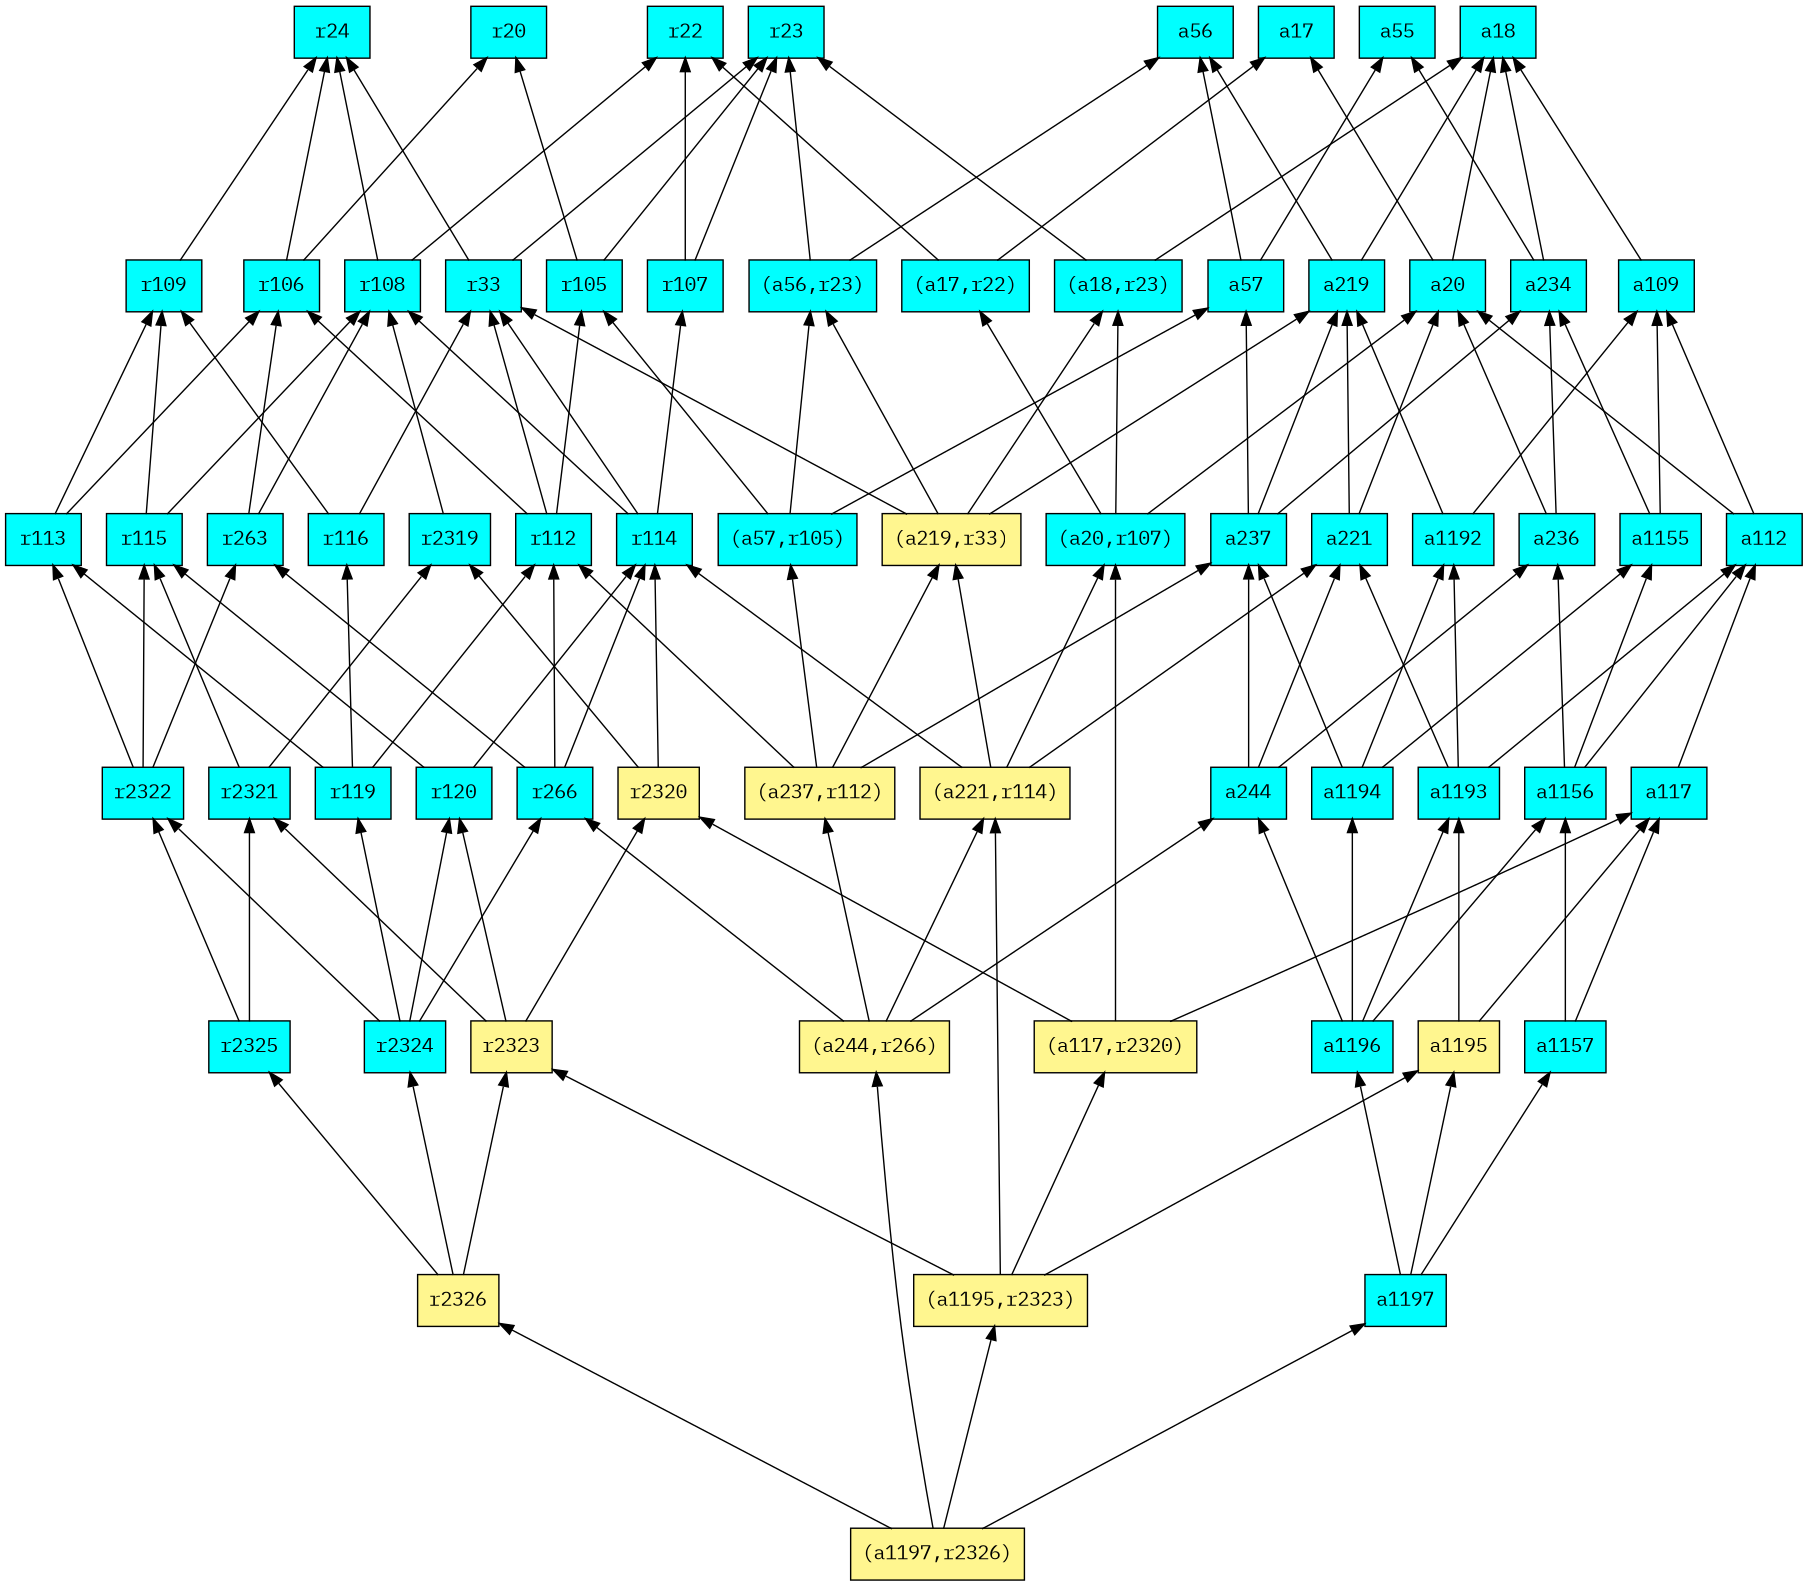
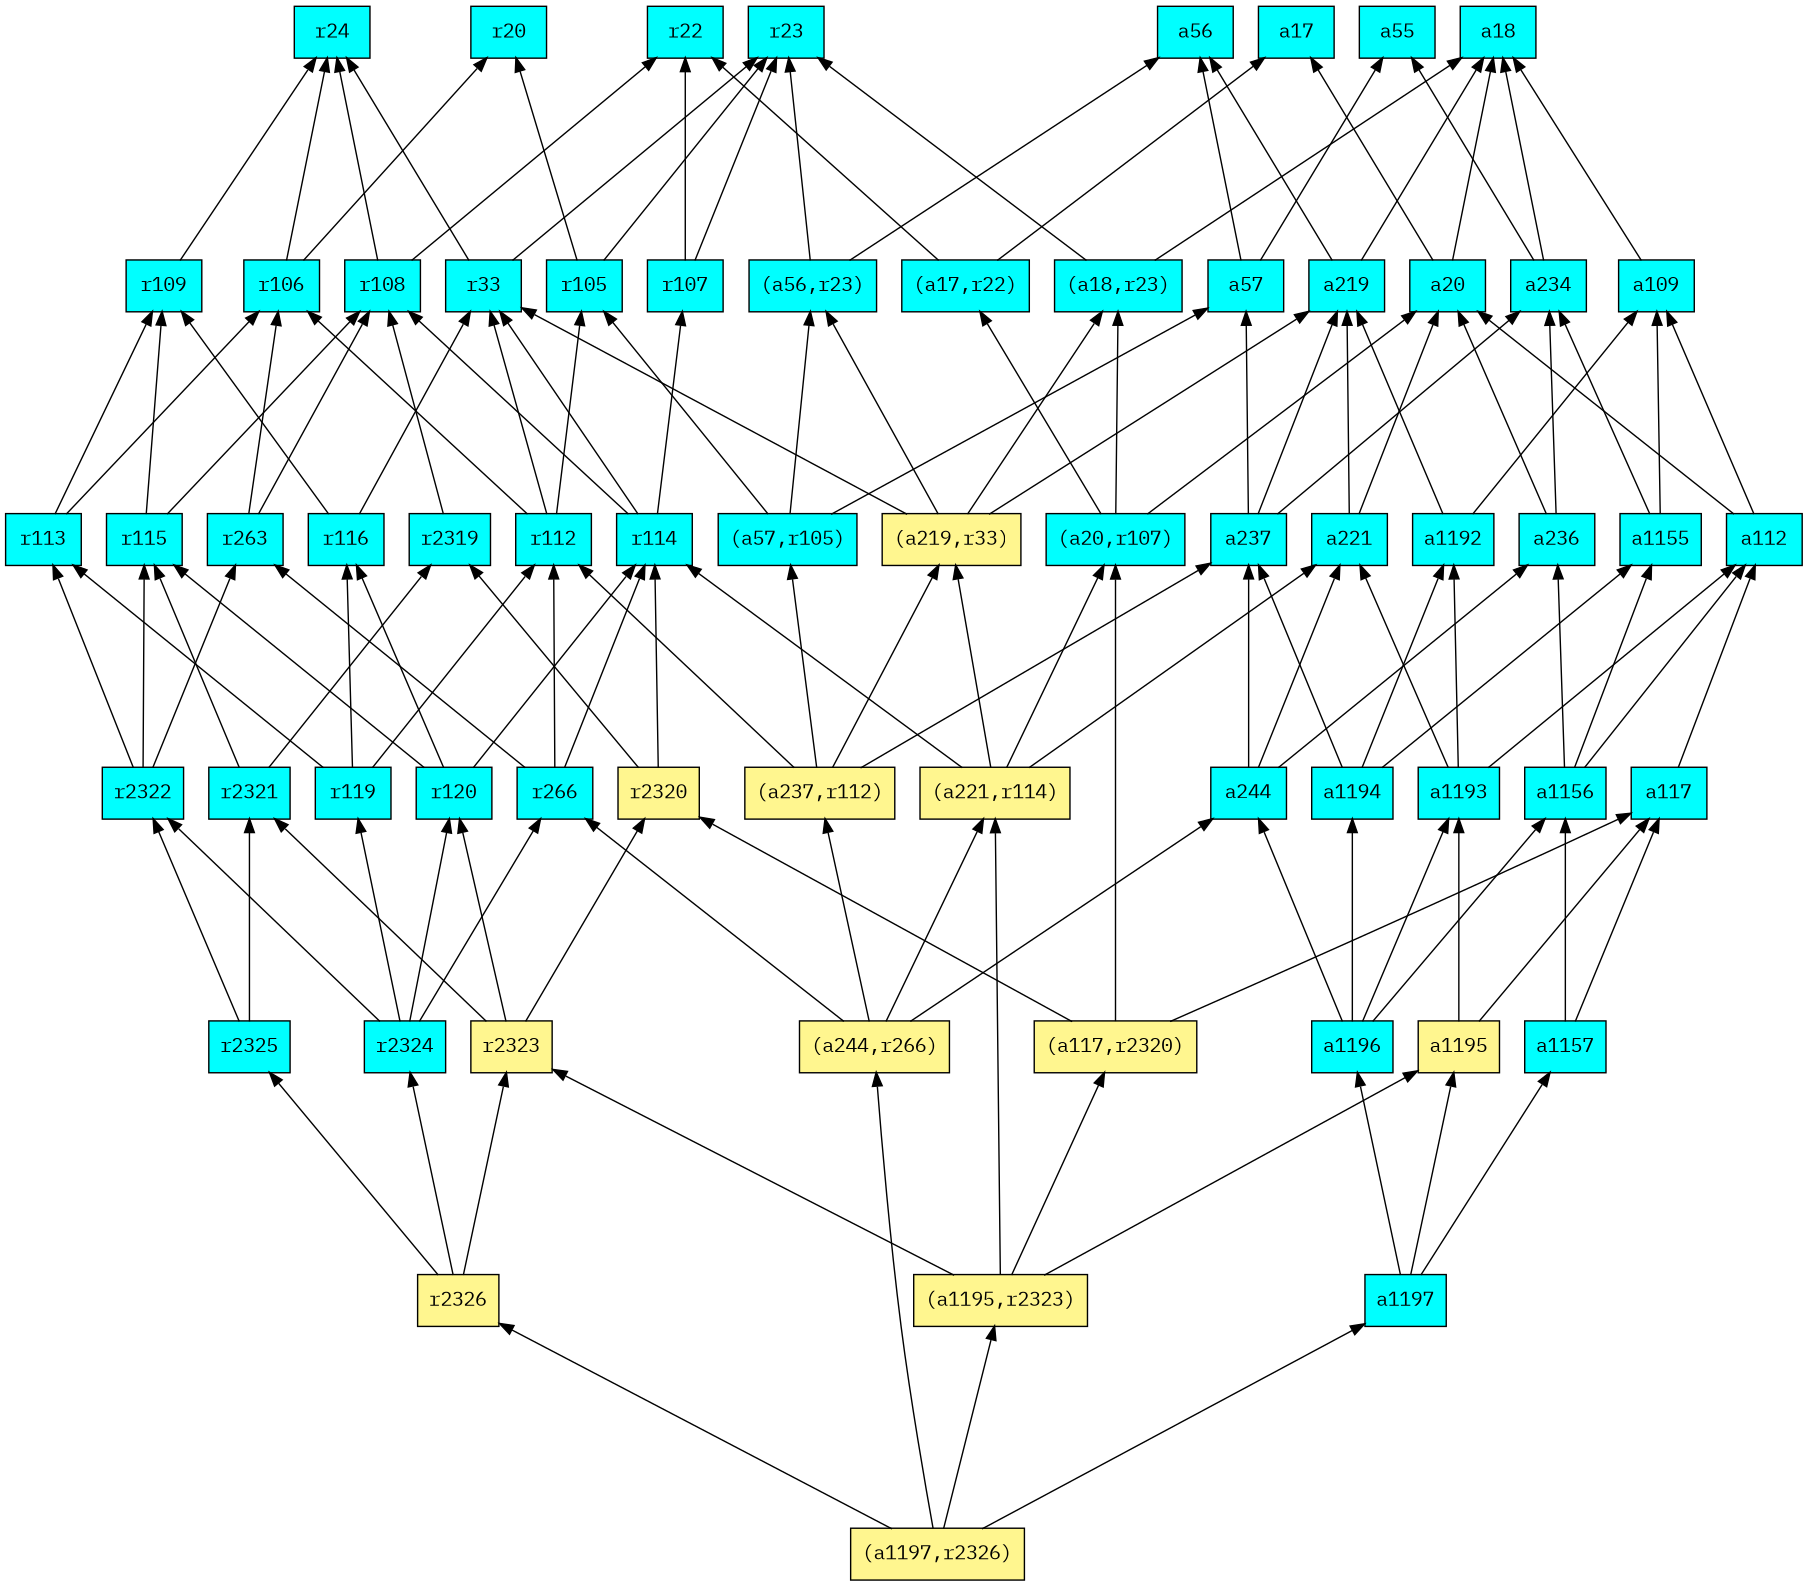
edge "r120" -> "r116": added
